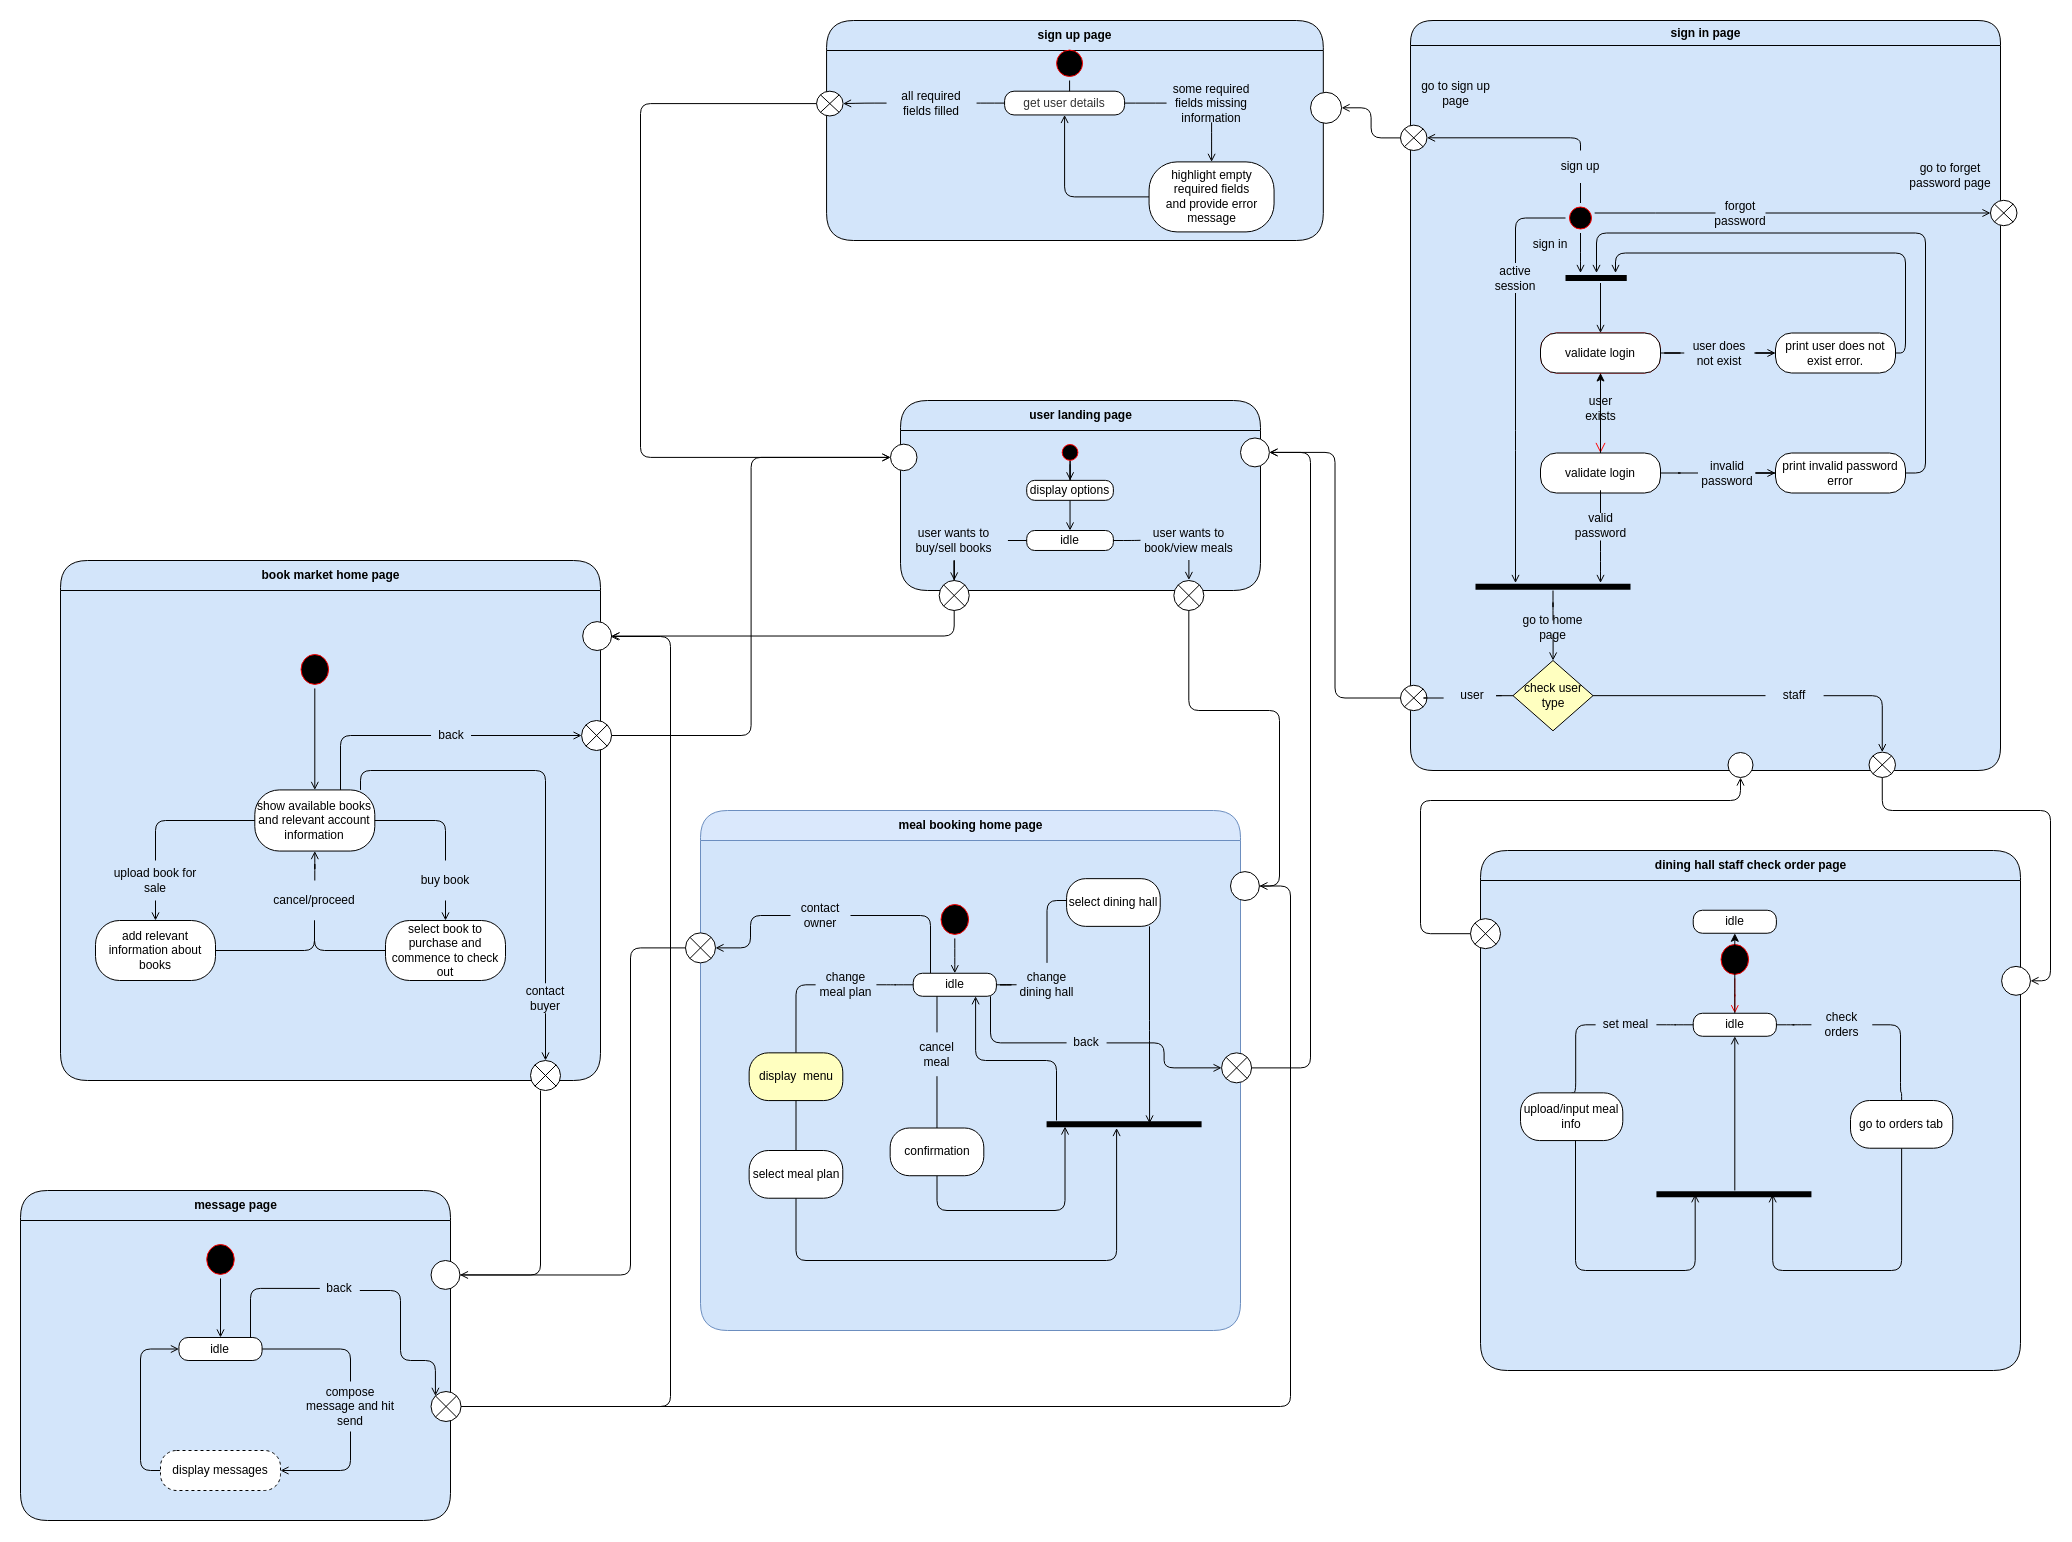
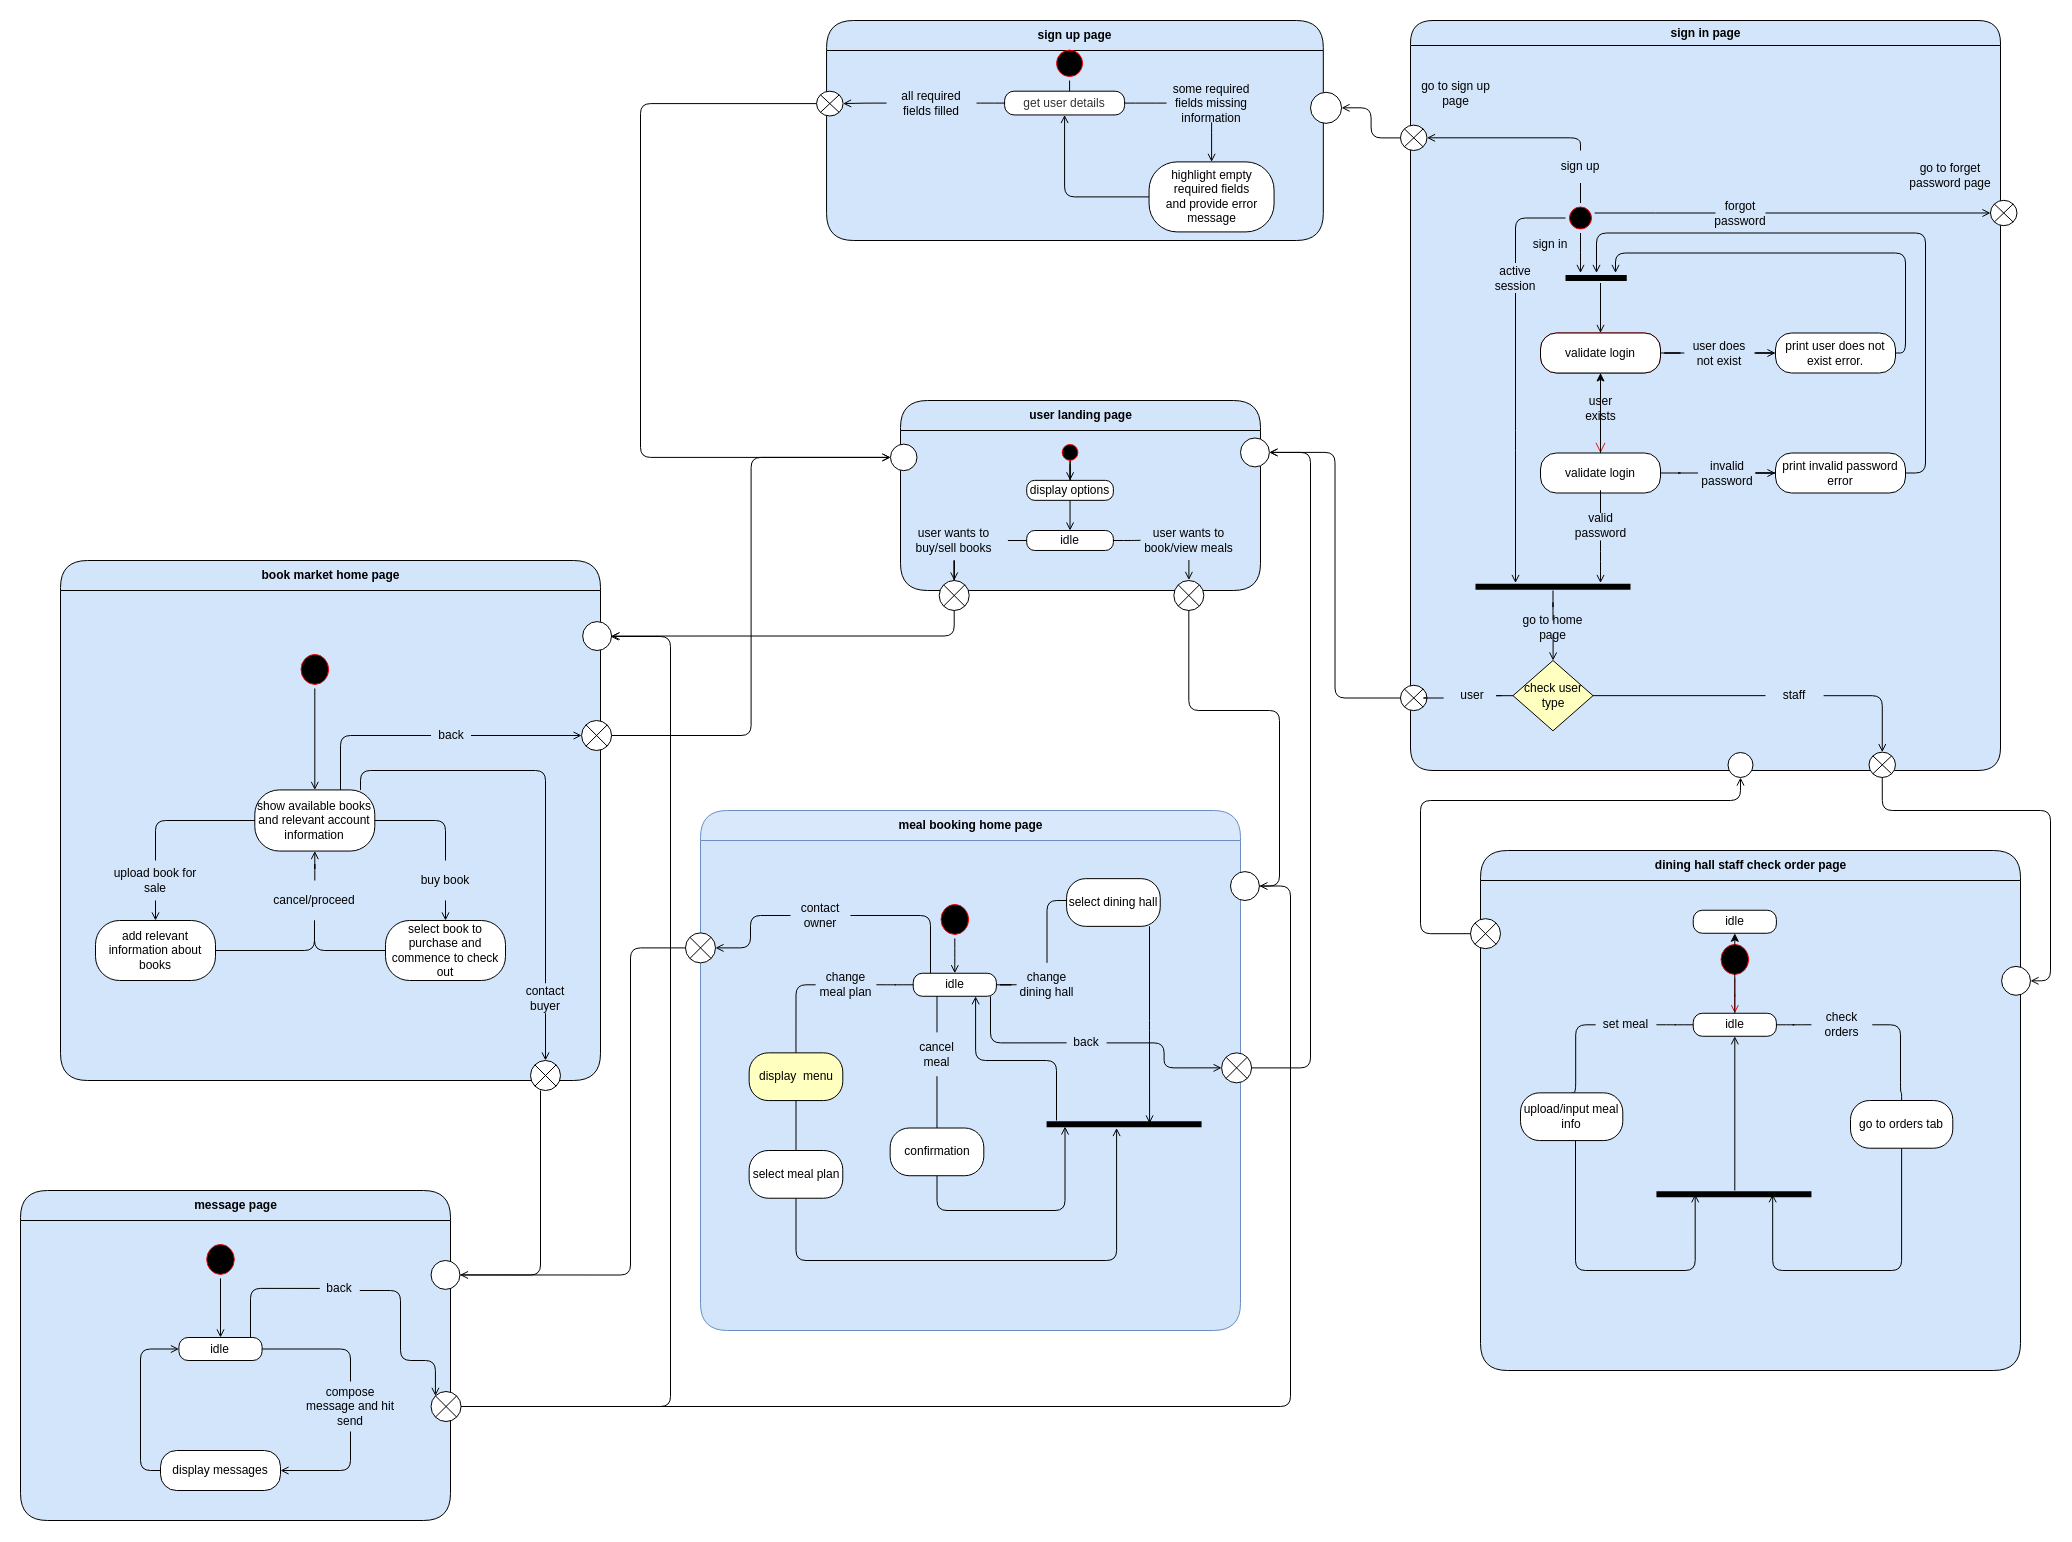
node "display messages": style dashed -> solid
